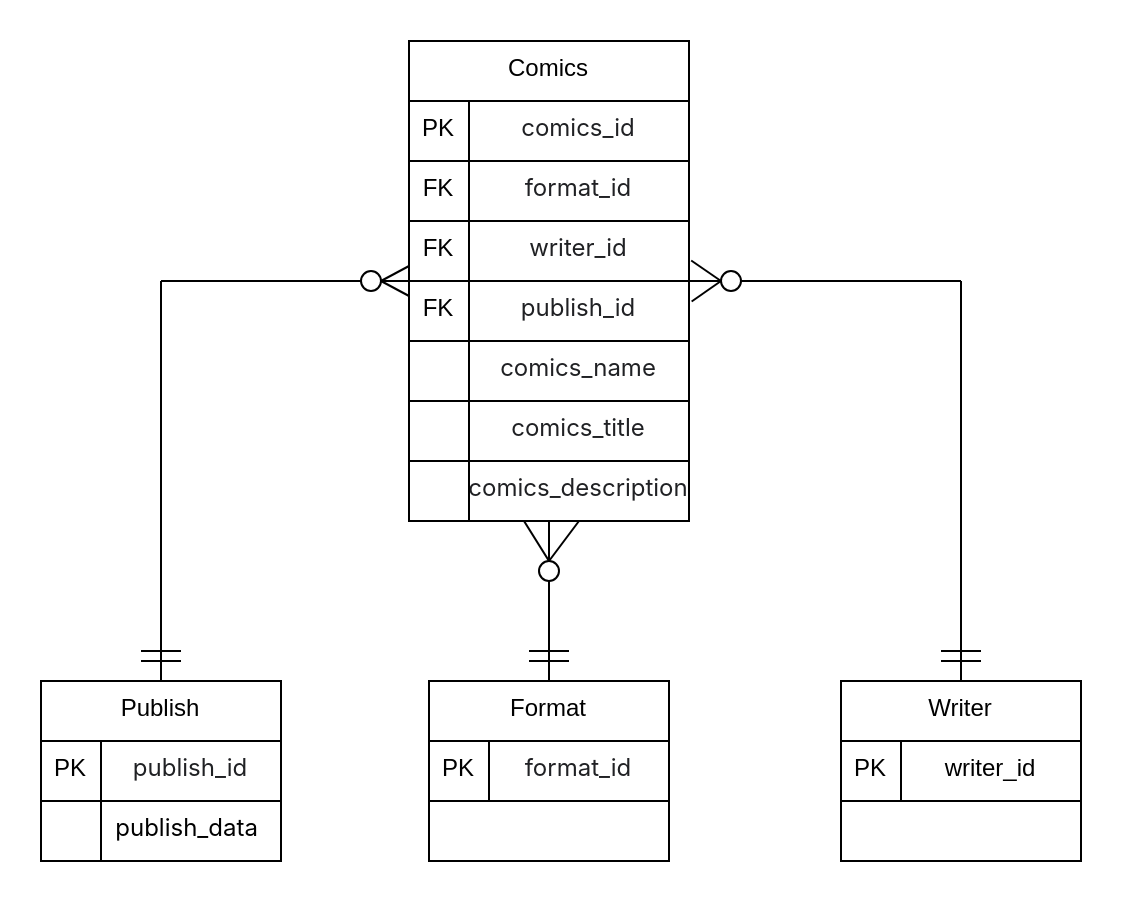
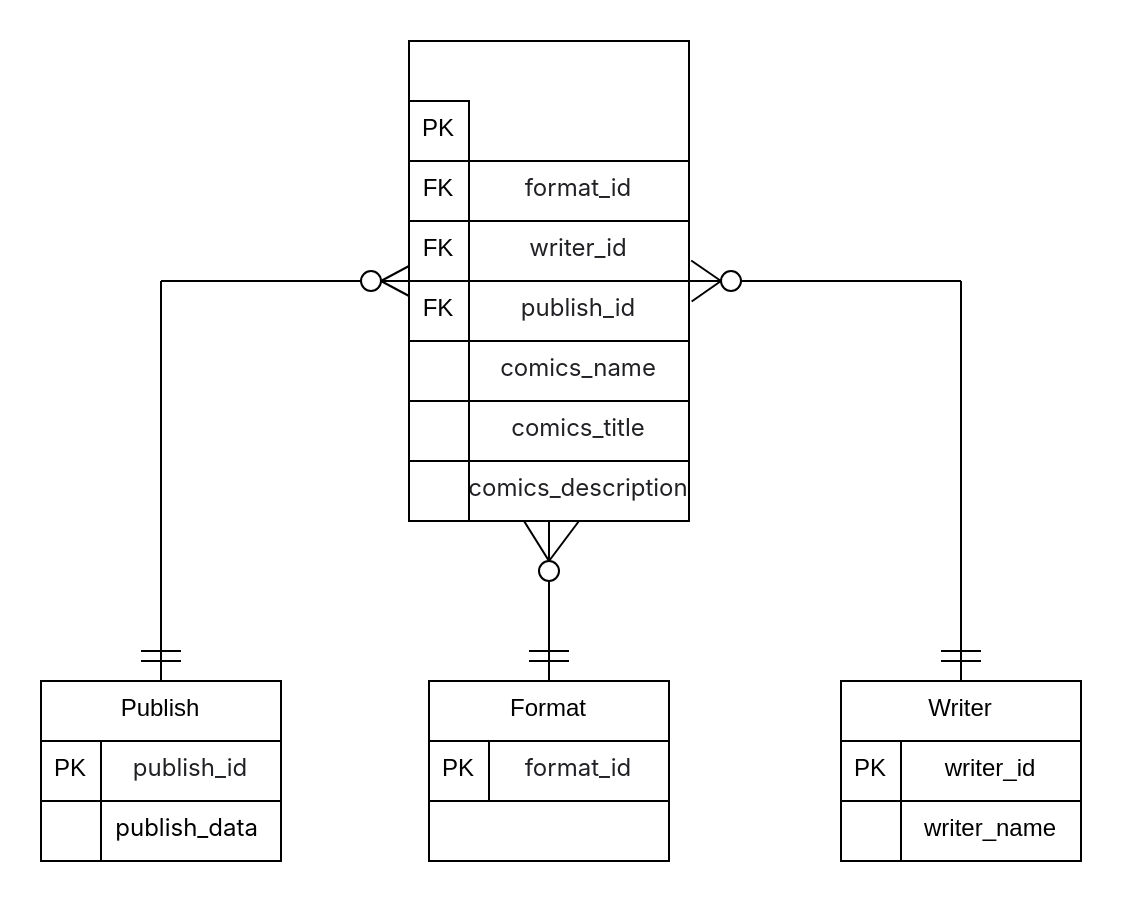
node "Comics": removed
node "comics_id": removed
node "writer_name": added
